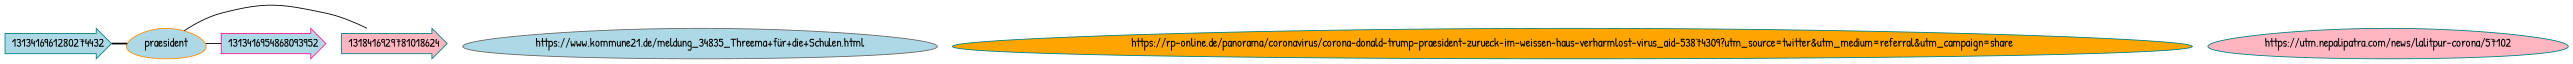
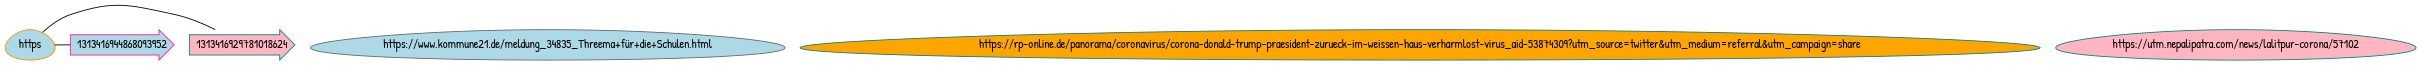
node "1313416961280274432": removed
node "praesident": label "praesident" -> "https"
node "1313416954868093952": label "1313416954868093952" -> "1313416944868093952"
node "1318416929781018624": label "1318416929781018624" -> "1313416929781018624"
